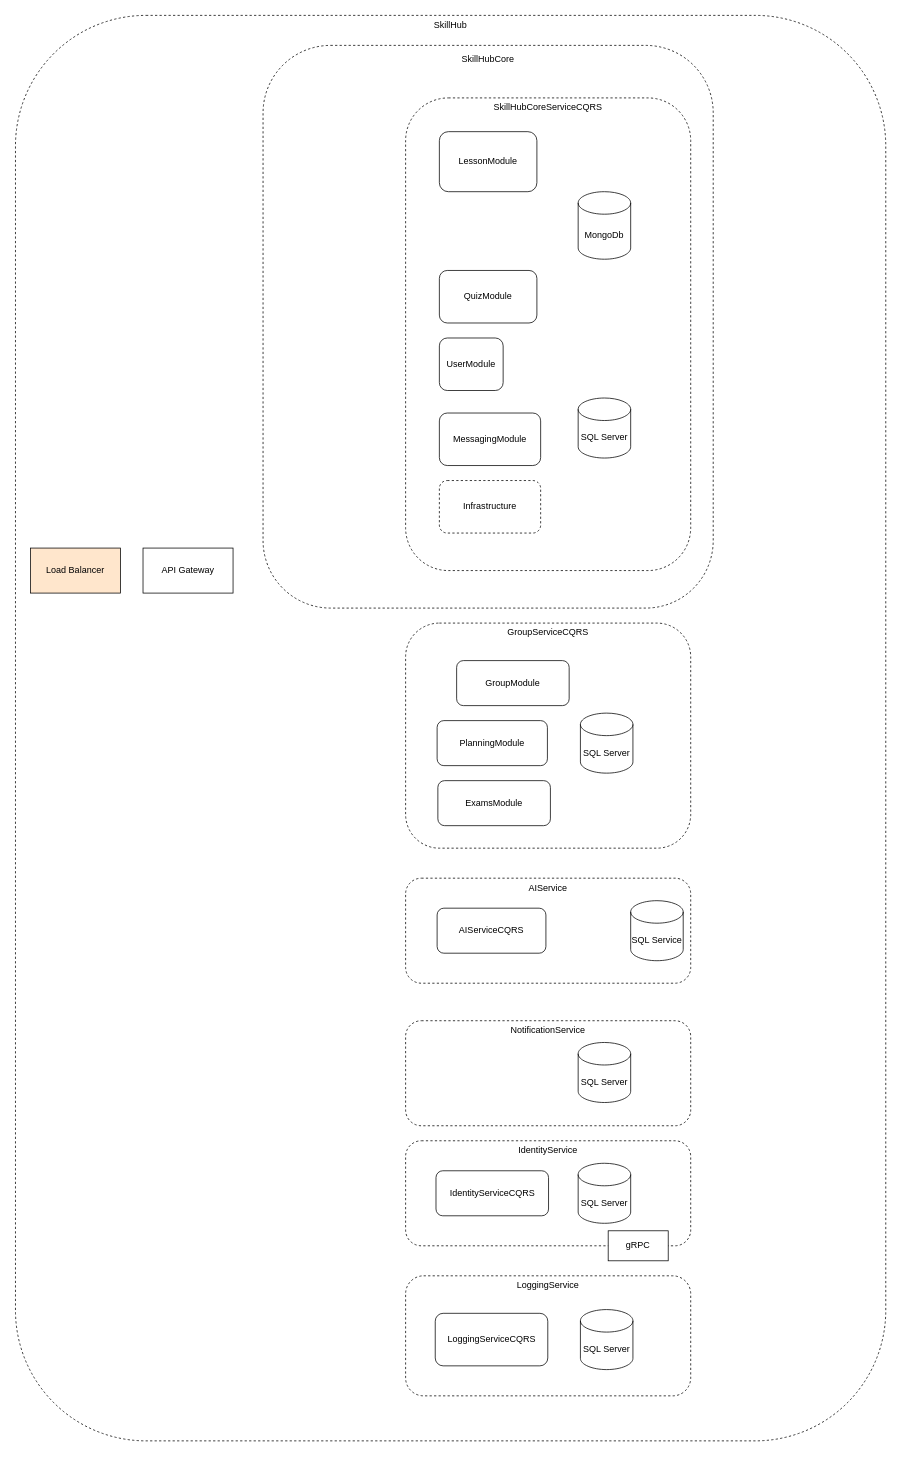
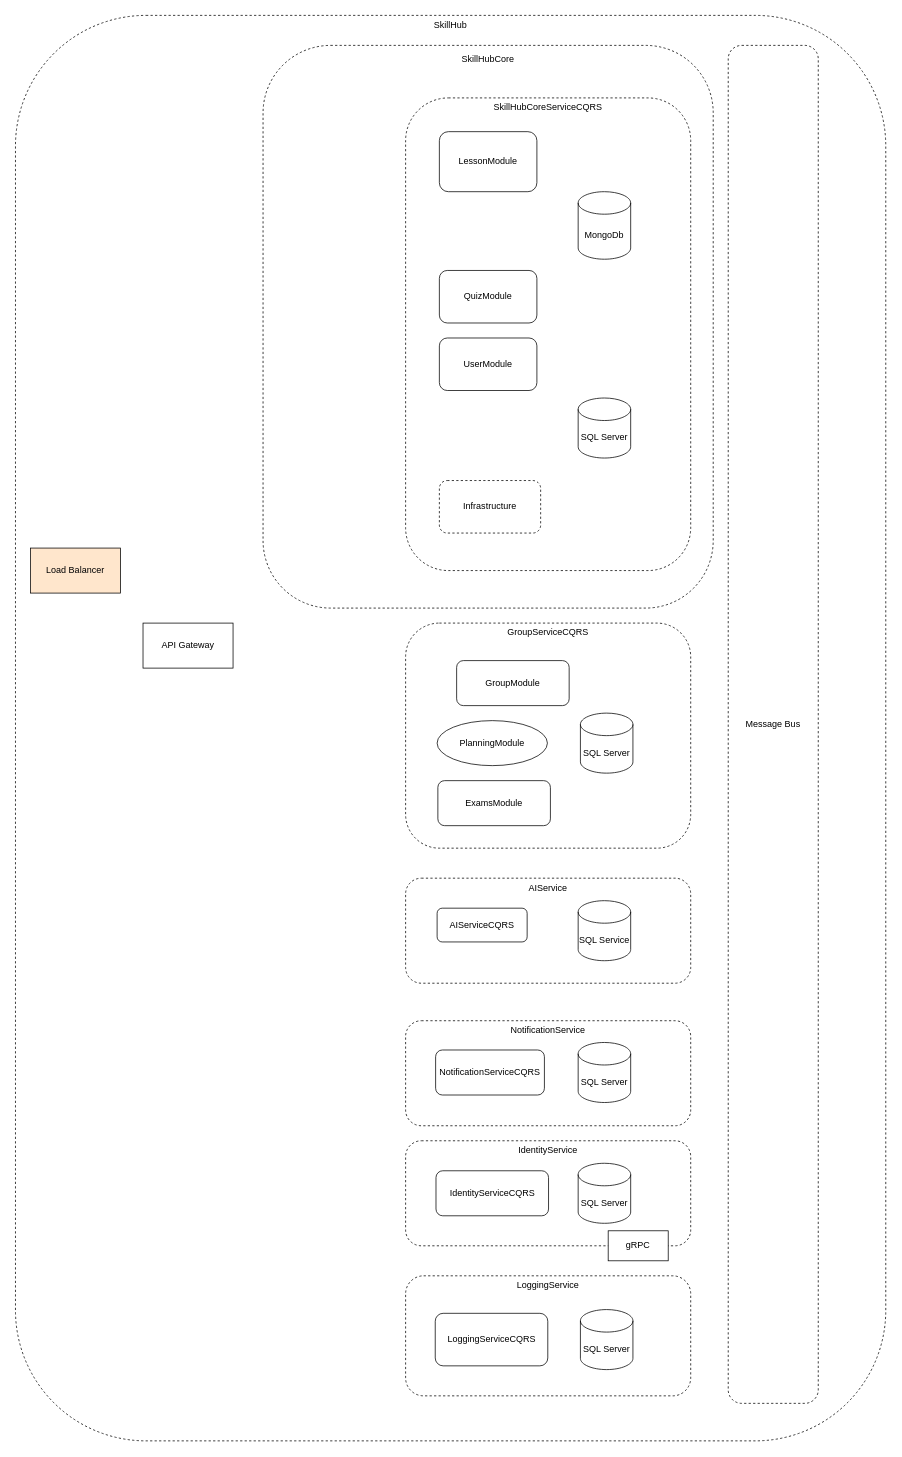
node "UserModule": size 64x53 -> 98x53
node "MessagingModule": removed
node "API Gateway": moved (188, 570) -> (188, 645)
node "Message Bus": added
node "PlanningModule": shape rounded rectangle -> ellipse
node "AIServiceCQRS": size 109x45 -> 90x34
node "SQL Service": moved (657, 930) -> (604, 930)
node "NotificationServiceCQRS": added
